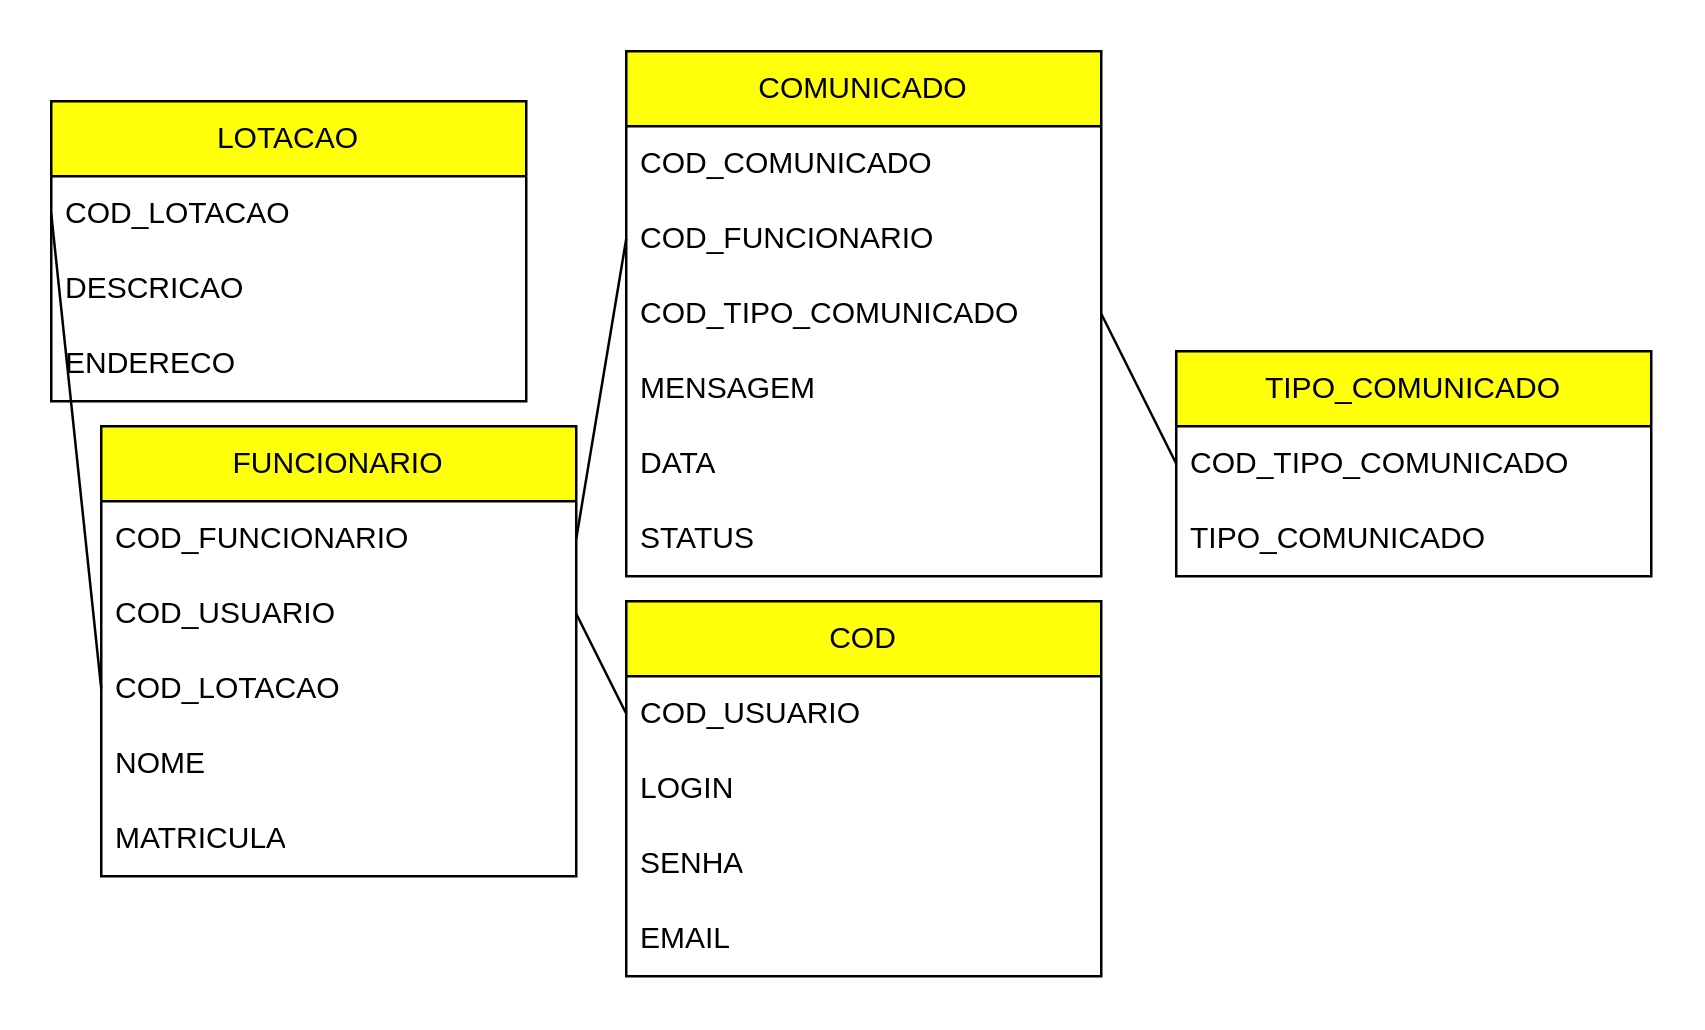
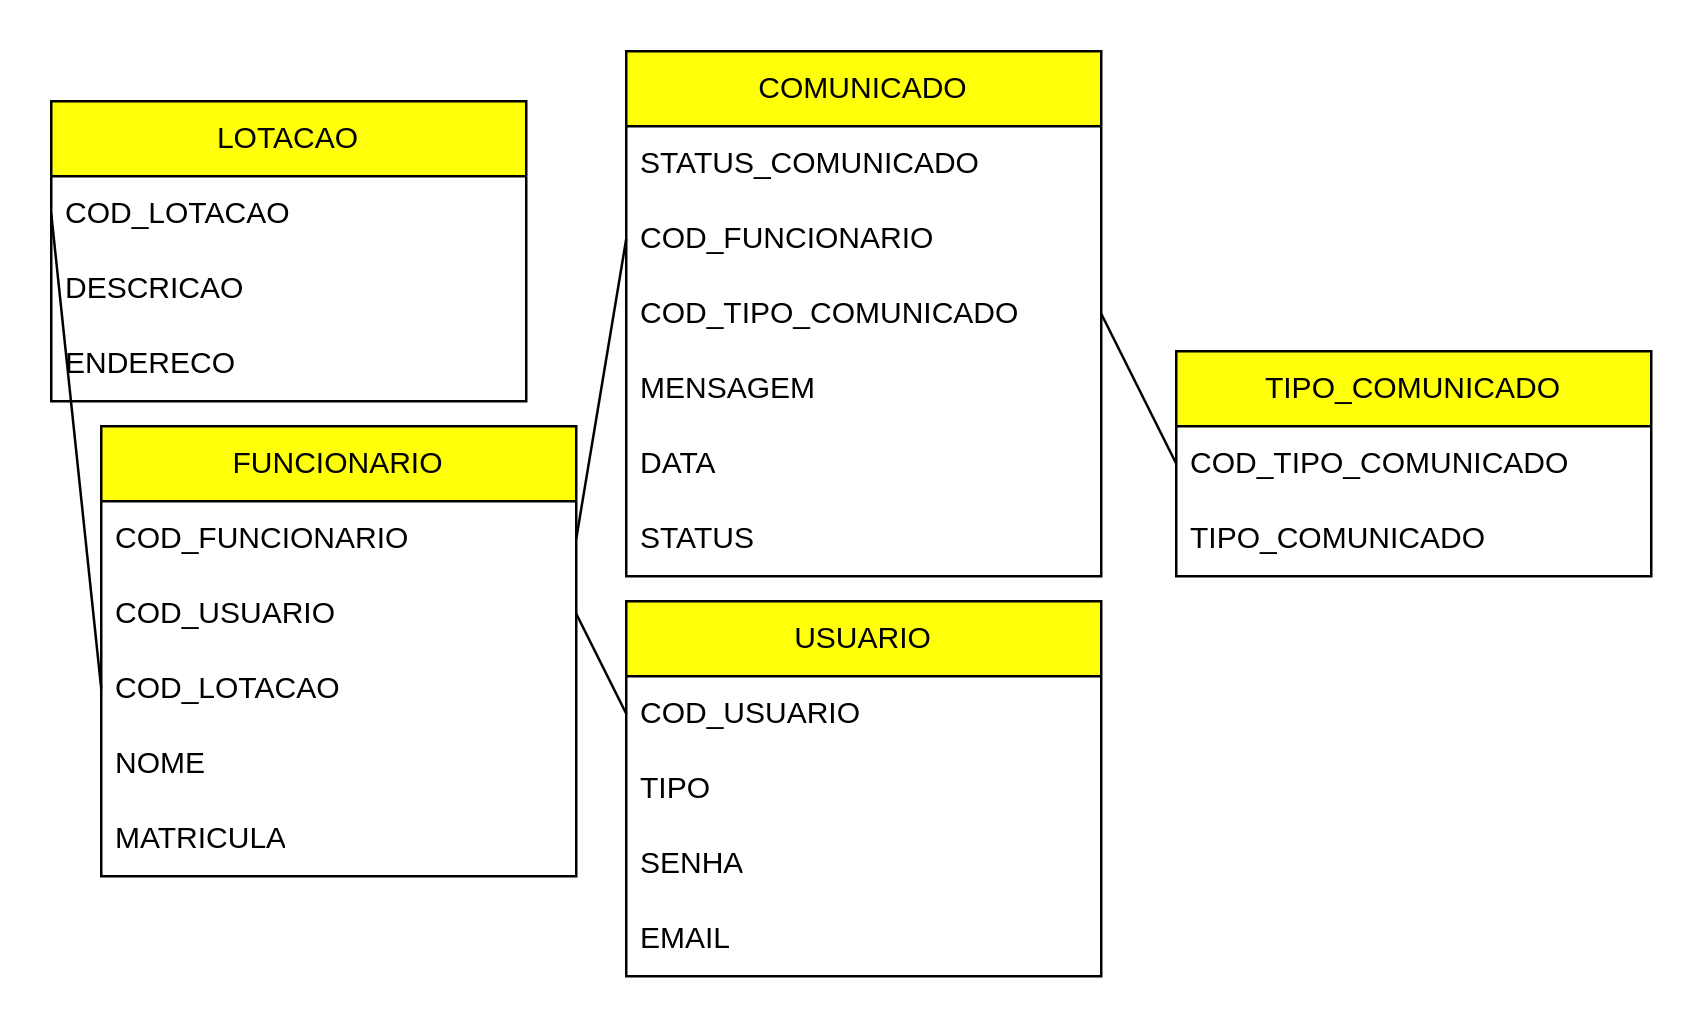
node "COD_COMUNICADO": label "COD_COMUNICADO" -> "STATUS_COMUNICADO"
node "COD": label "COD" -> "USUARIO"
node "LOGIN": label "LOGIN" -> "TIPO"
